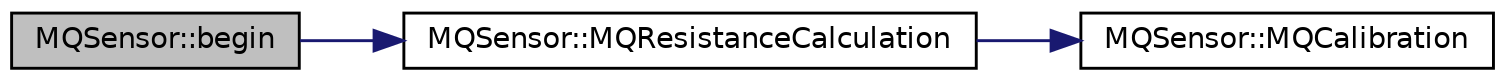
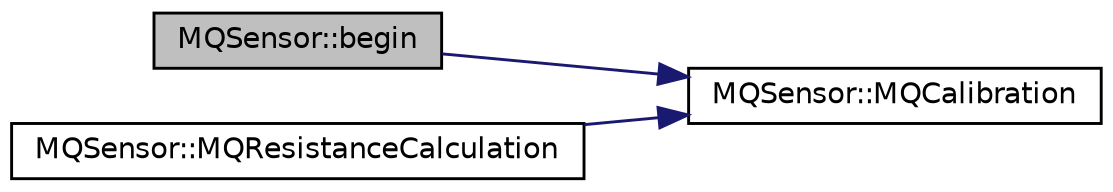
edge "MQSensor::begin" -> "MQSensor::MQResistanceCalculation": now "MQSensor::begin" -> "MQSensor::MQCalibration"
